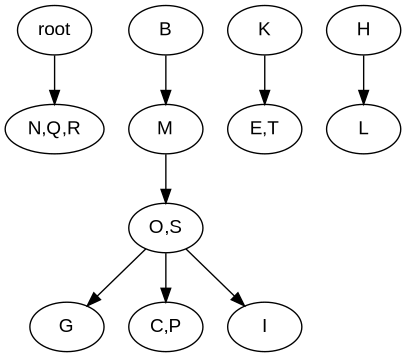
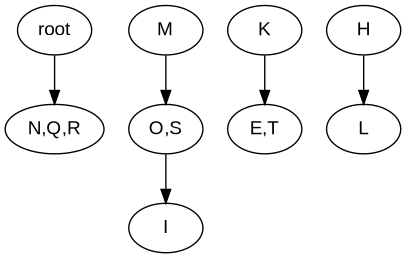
node "B": removed
node "G": removed
node "C,P": removed
